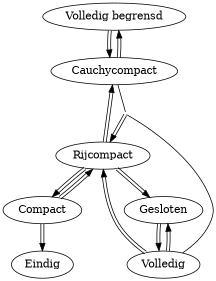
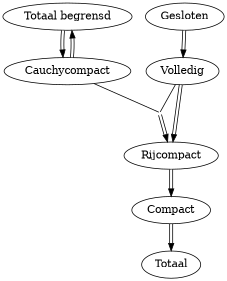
node "Volledig begrensd": label "Volledig begrensd" -> "Totaal begrensd"
edge "Rijcompact" -> "Cauchycompact": removed
edge "Rijcompact" -> "Gesloten": removed
edge "Compact" -> "Rijcompact": removed
edge "Volledig" -> "Gesloten": removed
node "Eindig": label "Eindig" -> "Totaal"
